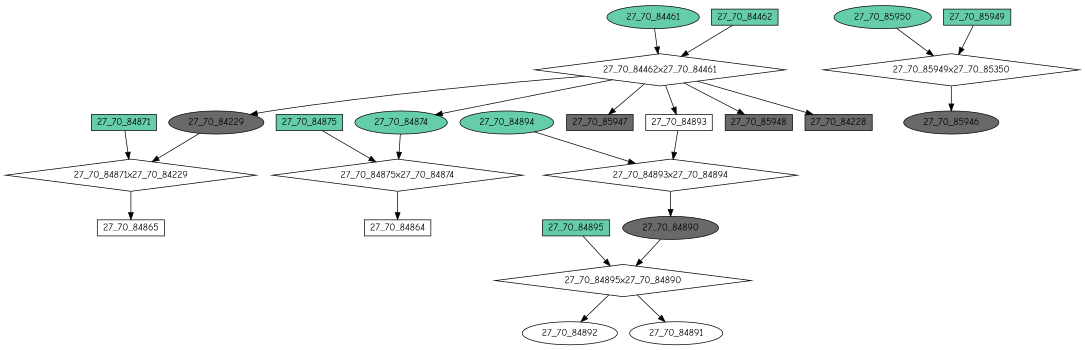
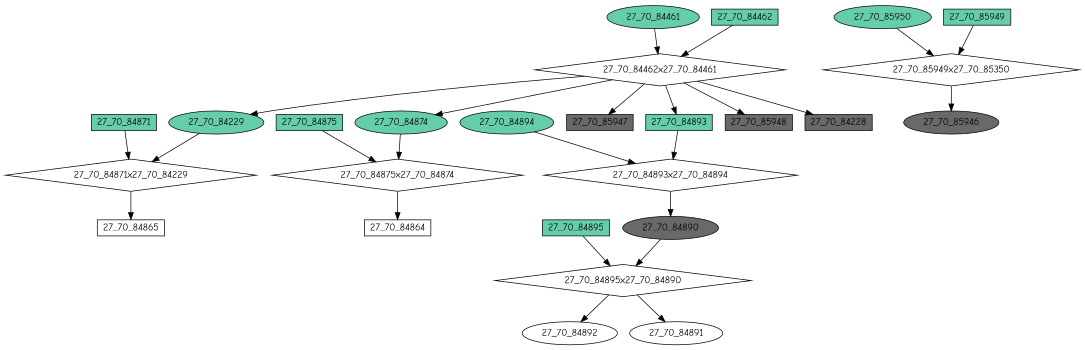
node "27_70_84229": fillcolor dimgrey -> aquamarine3
node "27_70_84893": fillcolor white -> aquamarine3
